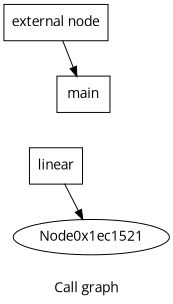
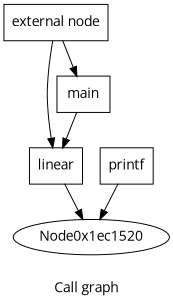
edge "external node" -> "linear": added
edge "main" -> "linear": added
node "printf": added
node "Node0x1ec1521": label "Node0x1ec1521" -> "Node0x1ec1520"
